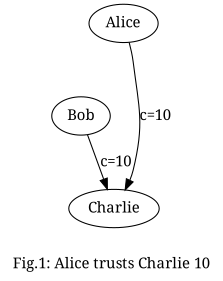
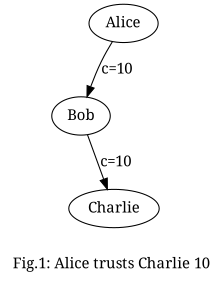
edge "Alice" -> "Charlie": now "Alice" -> "Bob"
